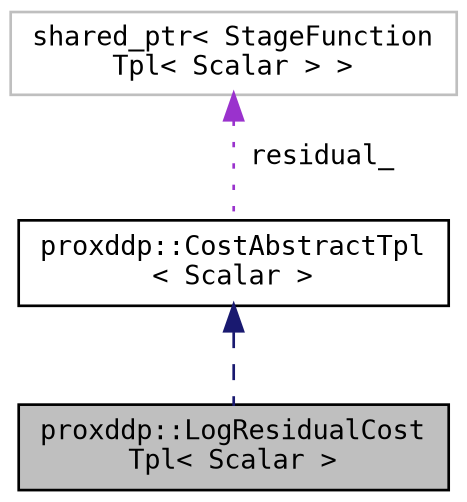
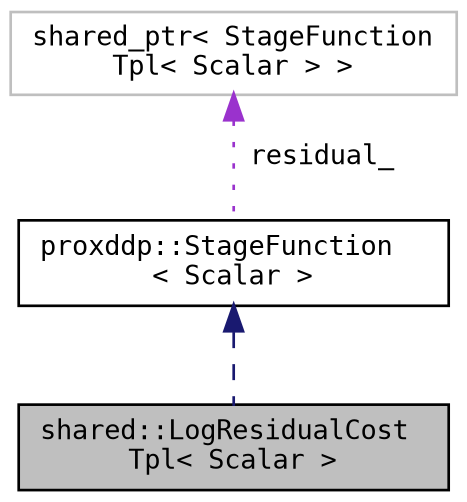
node "proxddp::CostAbstractTpl < Scalar >": label "proxddp::CostAbstractTpl < Scalar >" -> "proxddp::StageFunction < Scalar >"
node "proxddp::LogResidualCost Tpl< Scalar >": label "proxddp::LogResidualCost Tpl< Scalar >" -> "shared::LogResidualCost Tpl< Scalar >"
